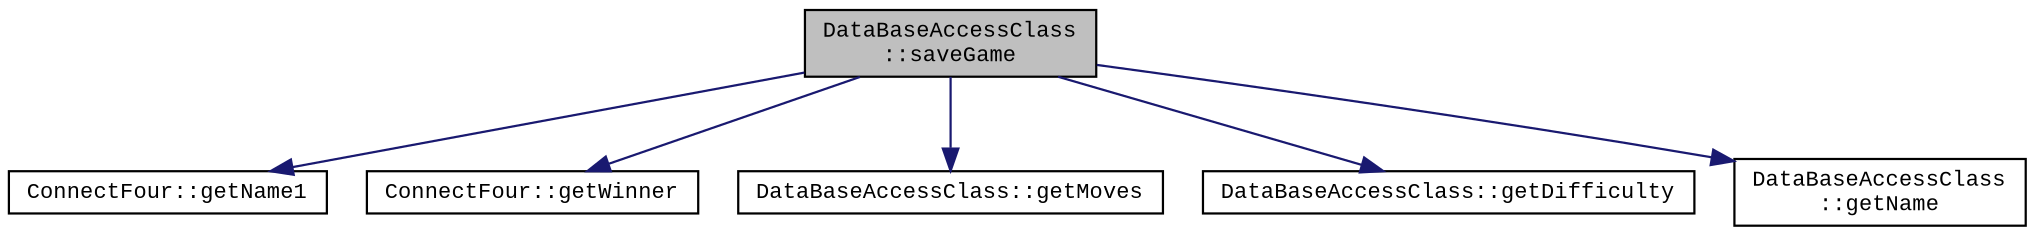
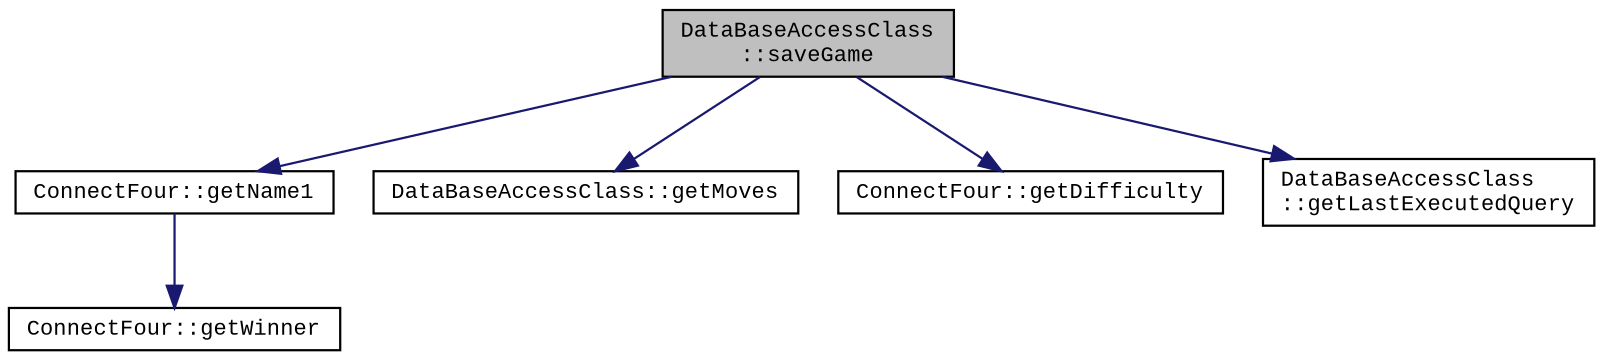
edge "DataBaseAccessClass ::saveGame" -> "ConnectFour::getWinner": now "ConnectFour::getName1" -> "ConnectFour::getWinner"
node "DataBaseAccessClass::getDifficulty": label "DataBaseAccessClass::getDifficulty" -> "ConnectFour::getDifficulty"
node "DataBaseAccessClass ::getName": label "DataBaseAccessClass ::getName" -> "DataBaseAccessClass ::getLastExecutedQuery"
